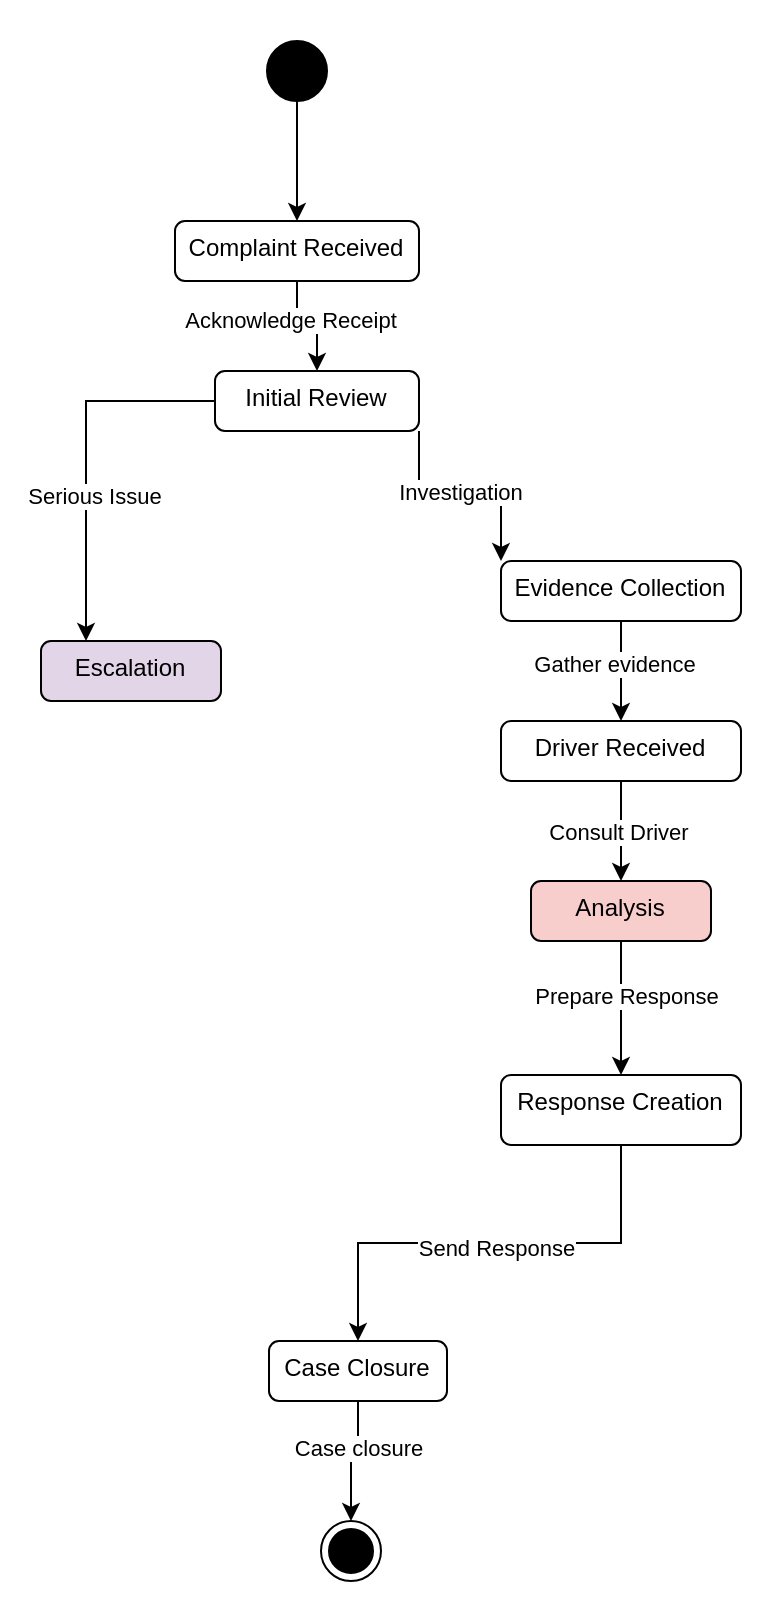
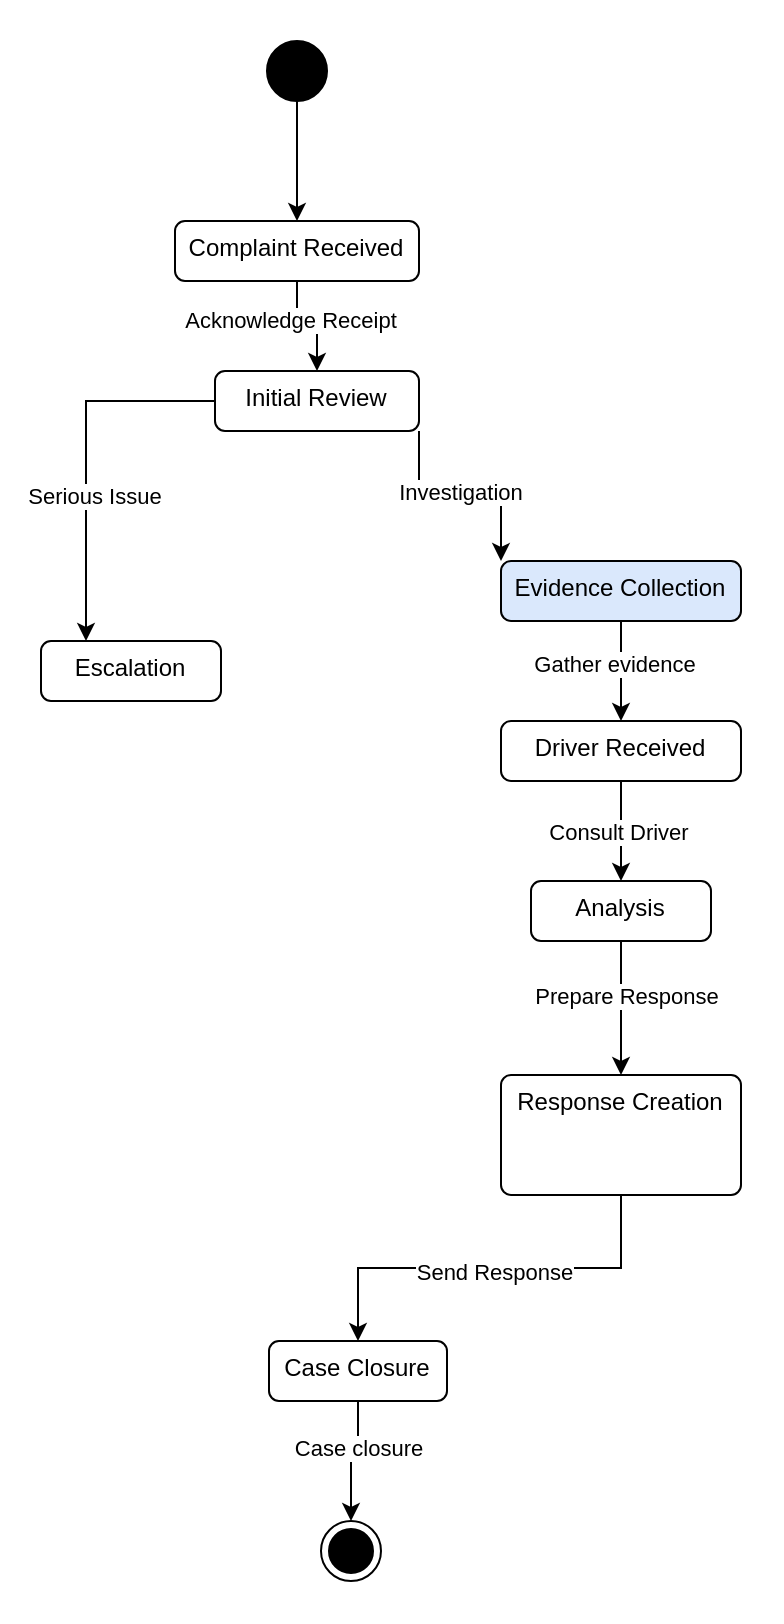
node "Evidence Collection": fillcolor #ffffff -> #dae8fc
node "Escalation": fillcolor #e1d5e7 -> #ffffff
node "Analysis": fillcolor #f8cecc -> #ffffff
node "Response Creation": size 240x70 -> 240x120
